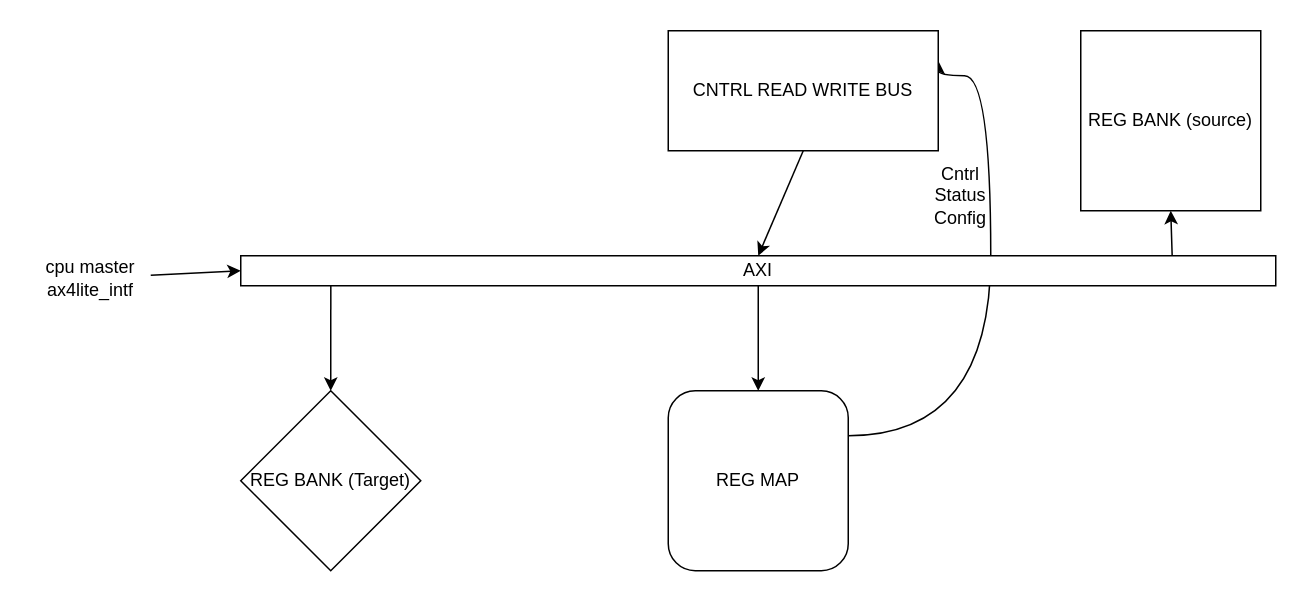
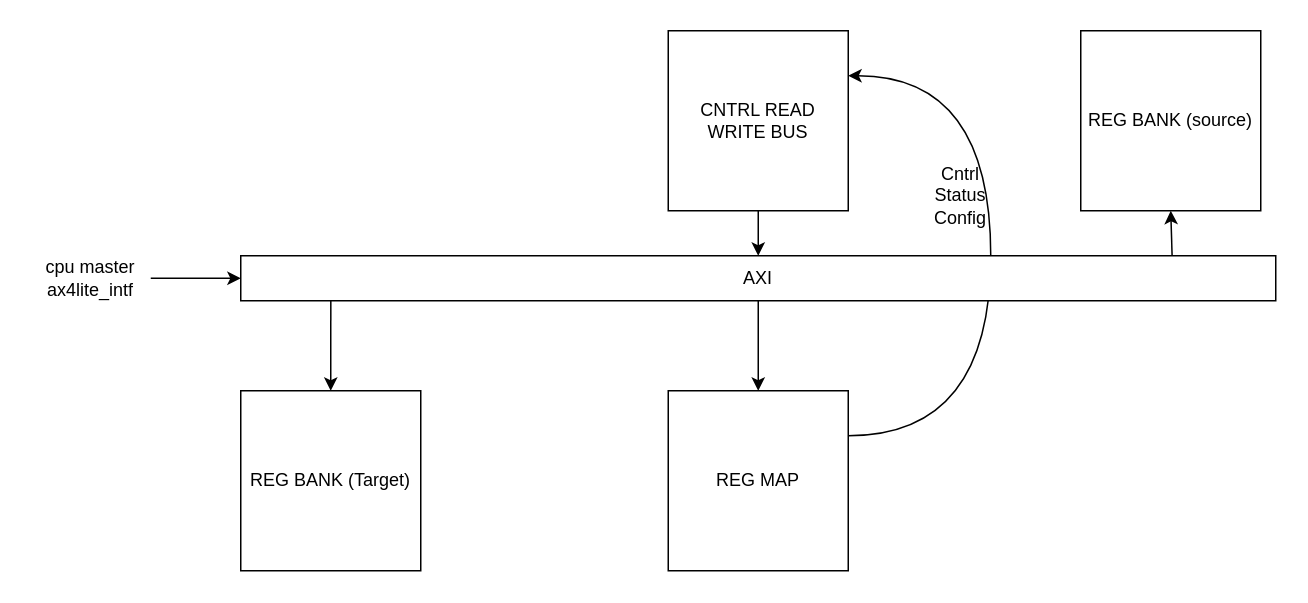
node "CNTRL READ WRITE BUS": size 270x120 -> 180x180
node "AXI": size 1035x30 -> 1035x45
node "REG BANK (Target)": shape diamond -> rectangle
node "REG MAP": shape rounded rectangle -> rectangle
